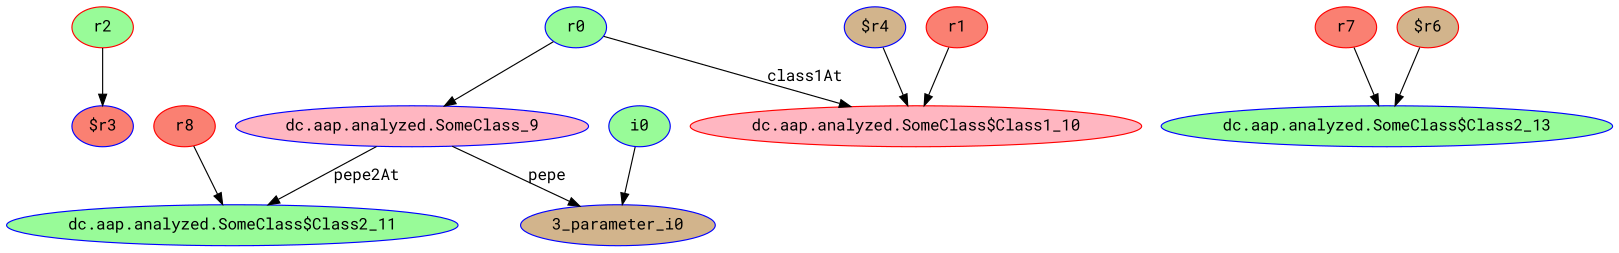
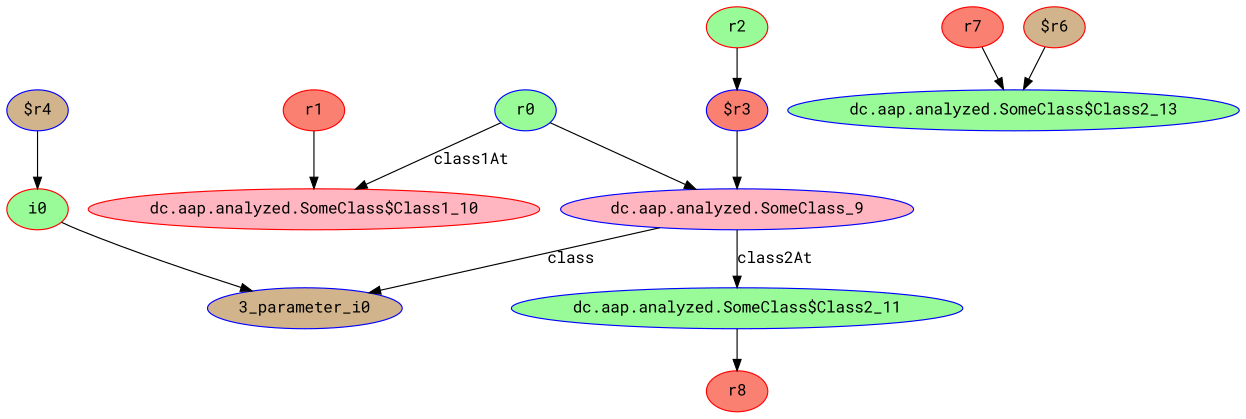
edge "$r4" -> "dc.aap.analyzed.SomeClass$Class1_10": now "$r4" -> "i0"
node "i0": color blue -> red
edge "$r3" -> "dc.aap.analyzed.SomeClass_9": added
edge "r8" -> "dc.aap.analyzed.SomeClass$Class2_11": reversed
edge "dc.aap.analyzed.SomeClass_9" -> "dc.aap.analyzed.SomeClass$Class2_11": label "pepe2At" -> "class2At"
edge "dc.aap.analyzed.SomeClass_9" -> "3_parameter_i0": label "pepe" -> "class"
